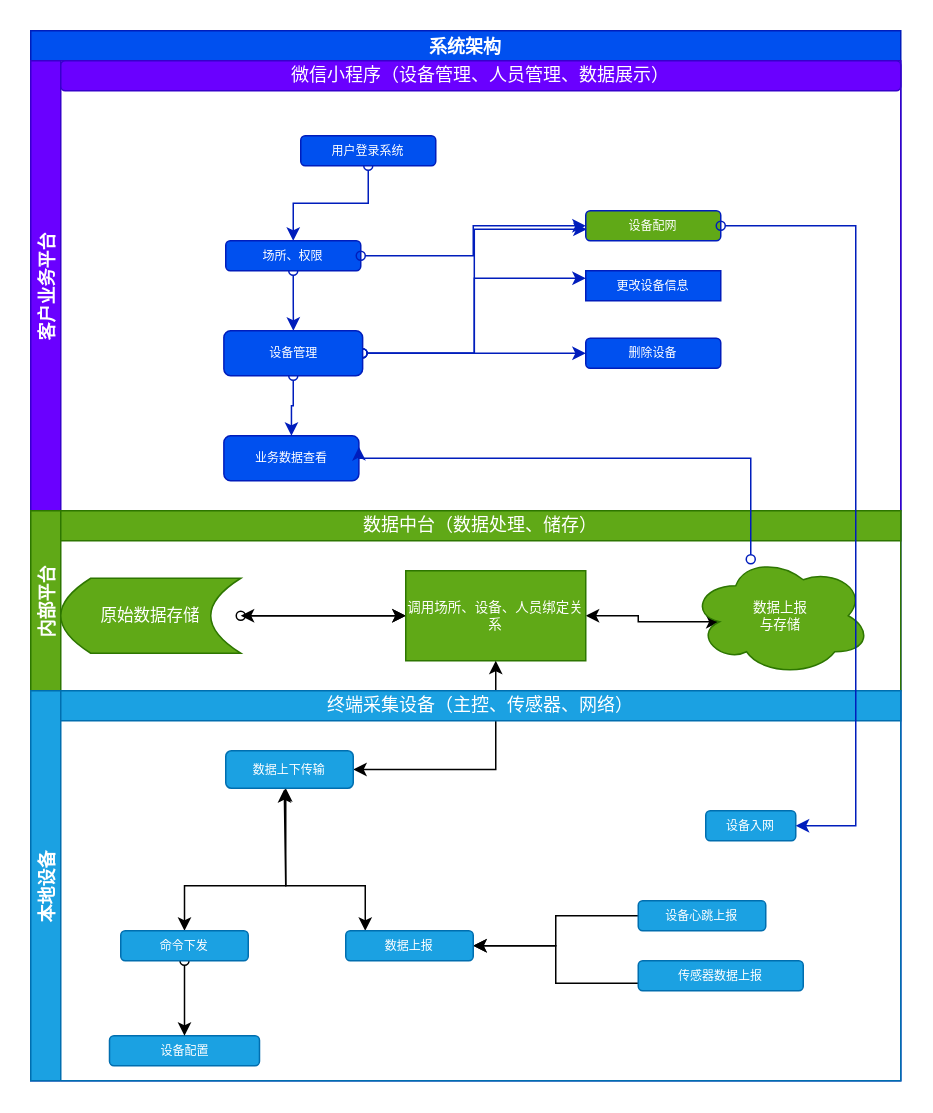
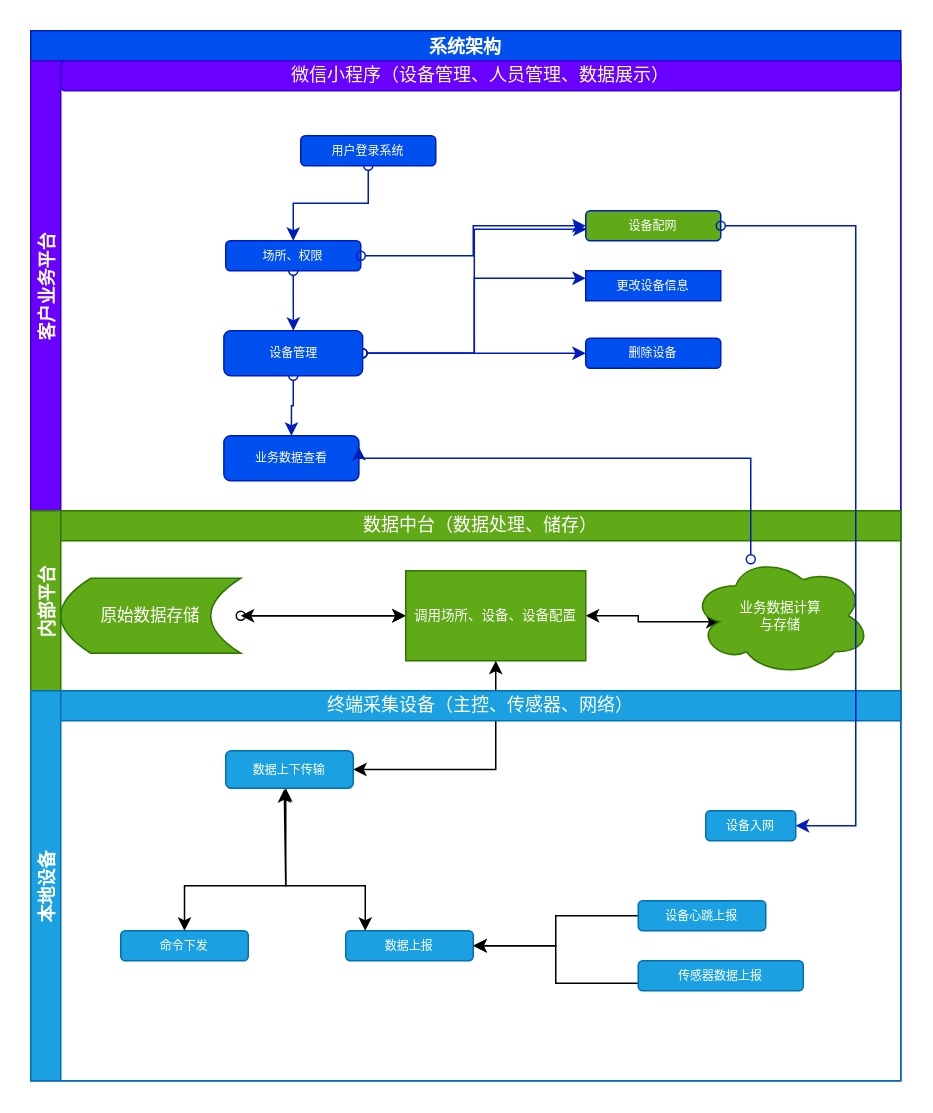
node "调用场所、设备、人员绑定关系": label "调用场所、设备、人员绑定关系" -> "调用场所、设备、设备配置"
node "数据上报 与存储": label "数据上报 与存储" -> "业务数据计算 与存储"
edge "命令下发" -- "设备配置": removed
node "设备配置": removed
